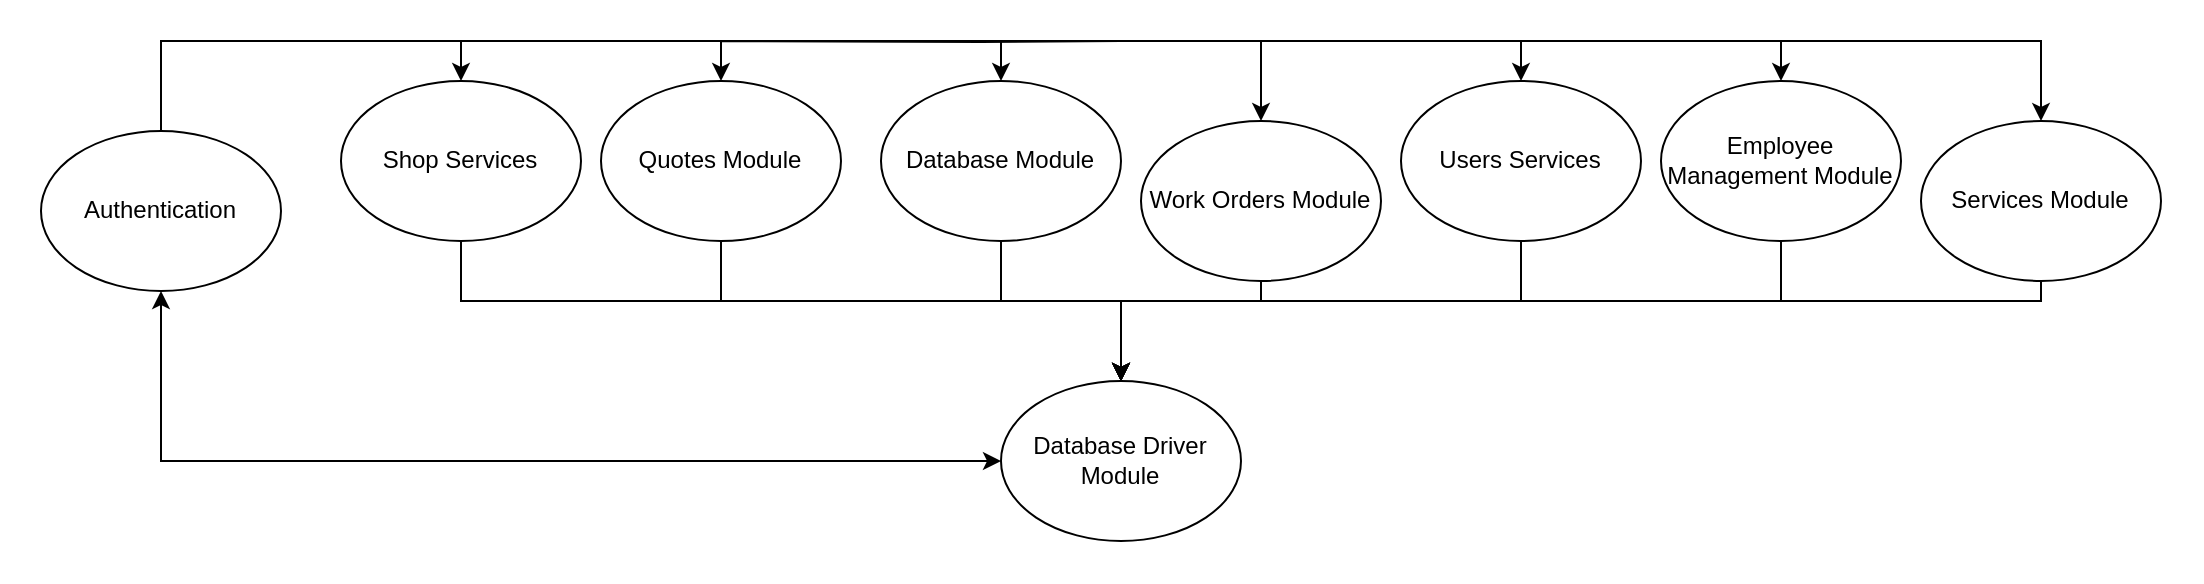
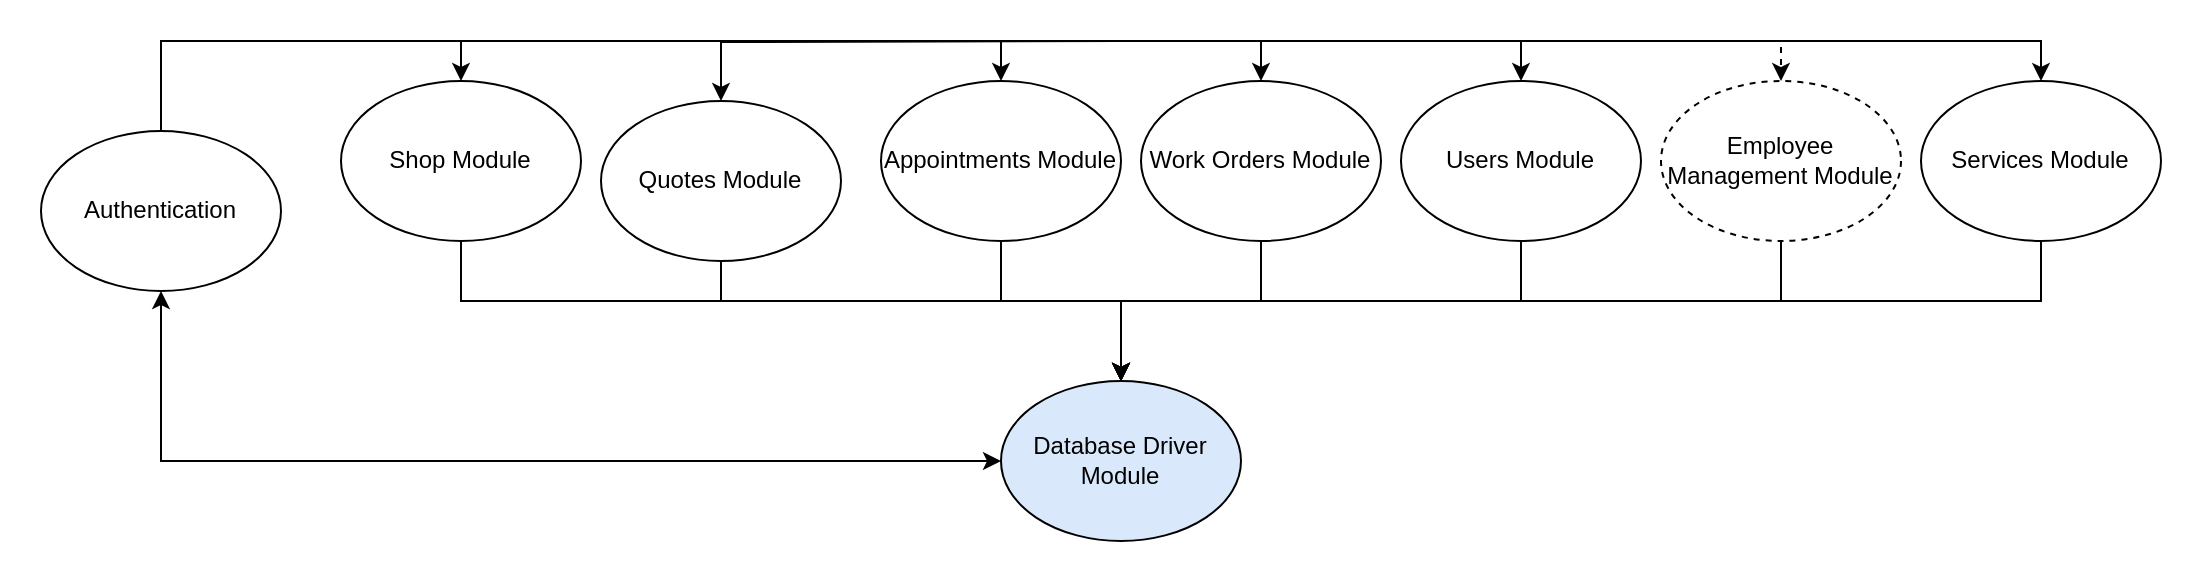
edge "Authentication" -> "Employee Management Module": style solid -> dashed
node "Shop Services": label "Shop Services" -> "Shop Module"
node "Quotes Module": moved (721, 161) -> (721, 181)
node "Database Module": label "Database Module" -> "Appointments Module"
node "Users Services": label "Users Services" -> "Users Module"
node "Employee Management Module": style solid -> dashed
node "Work Orders Module": moved (1261, 201) -> (1261, 161)
node "Services Module": moved (2041, 201) -> (2041, 161)
node "Database Driver Module": fillcolor #ffffff -> #dae8fc
